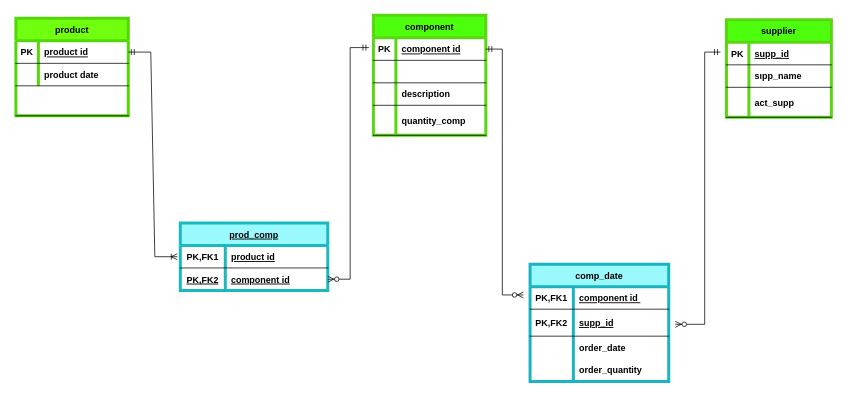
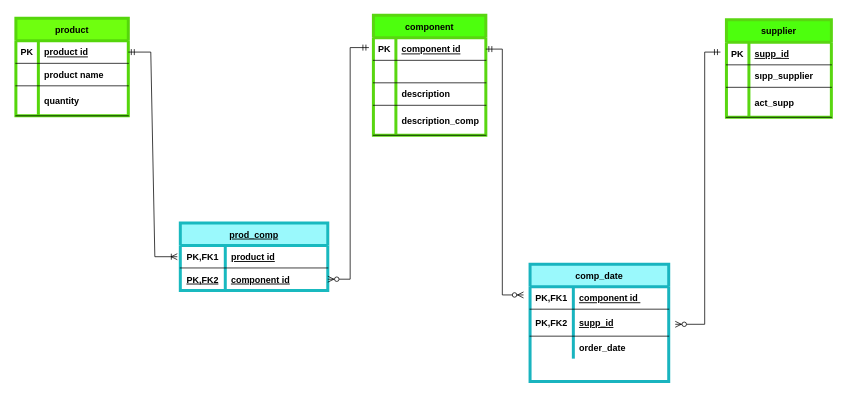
node "product date": label "product date" -> "product name"
node "sıpp_name": label "sıpp_name" -> "sıpp_supplier"
node "quantity": added
node "quantity_comp": label "quantity_comp" -> "description_comp"
node "order_quantity": removed
